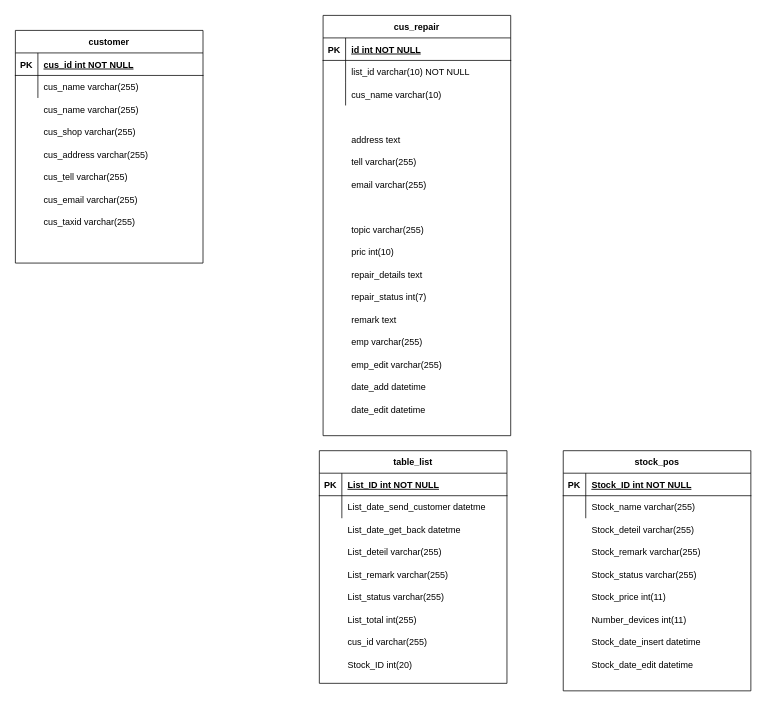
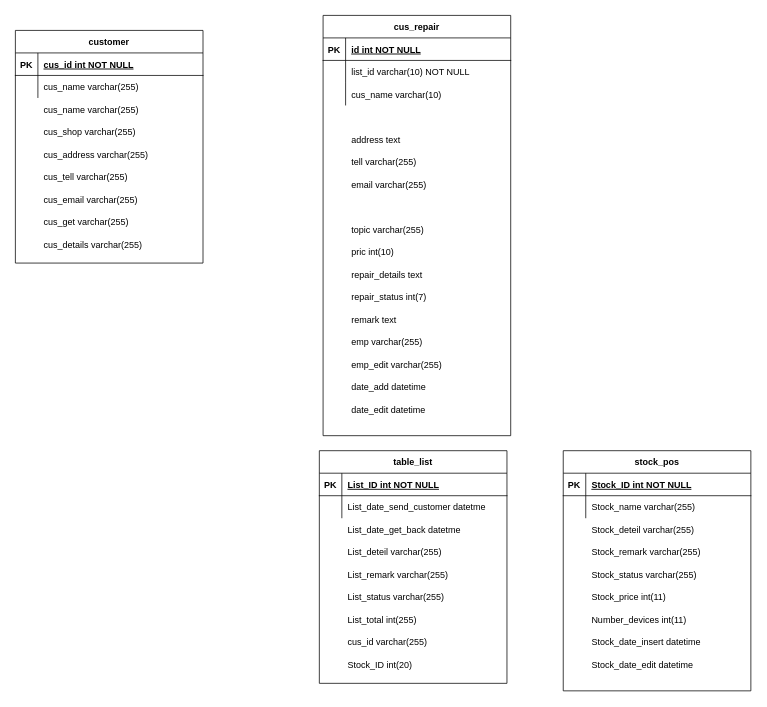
node "cus_taxid varchar(255)": label "cus_taxid varchar(255)" -> "cus_get varchar(255)"
node "cus_details varchar(255)": added
